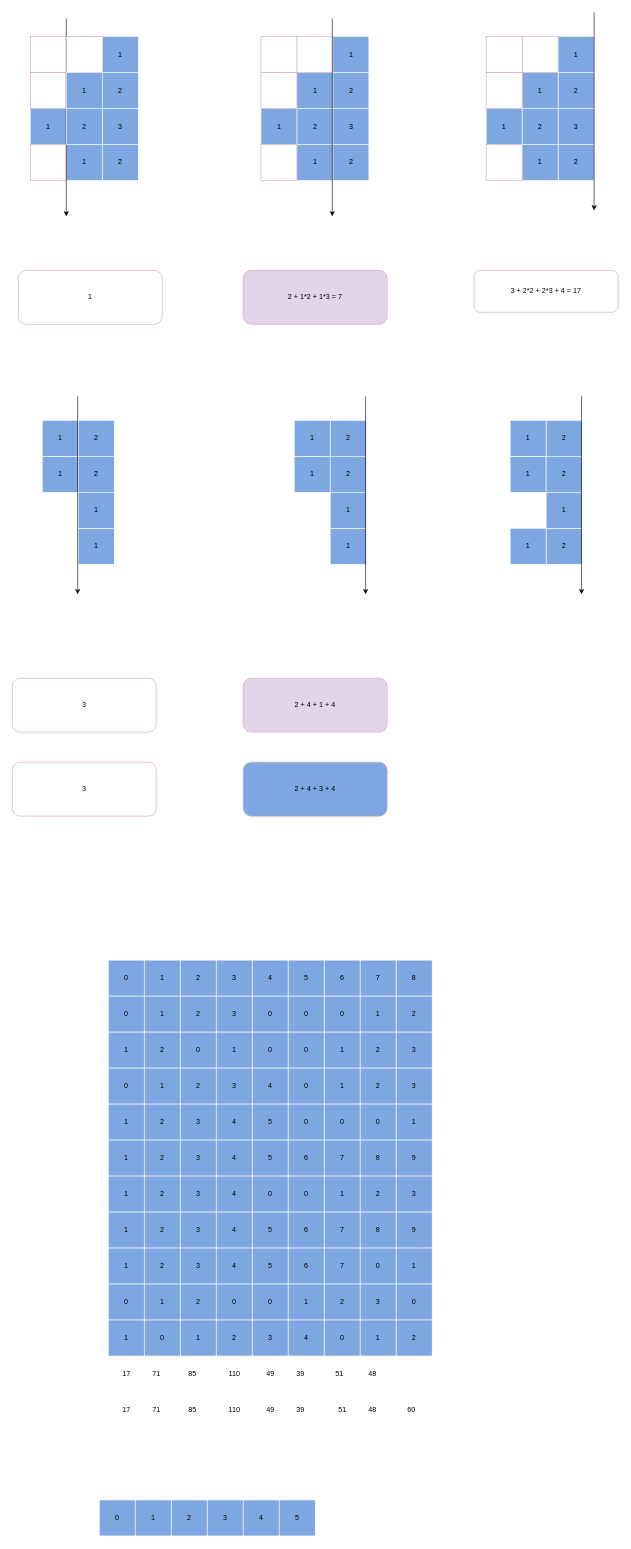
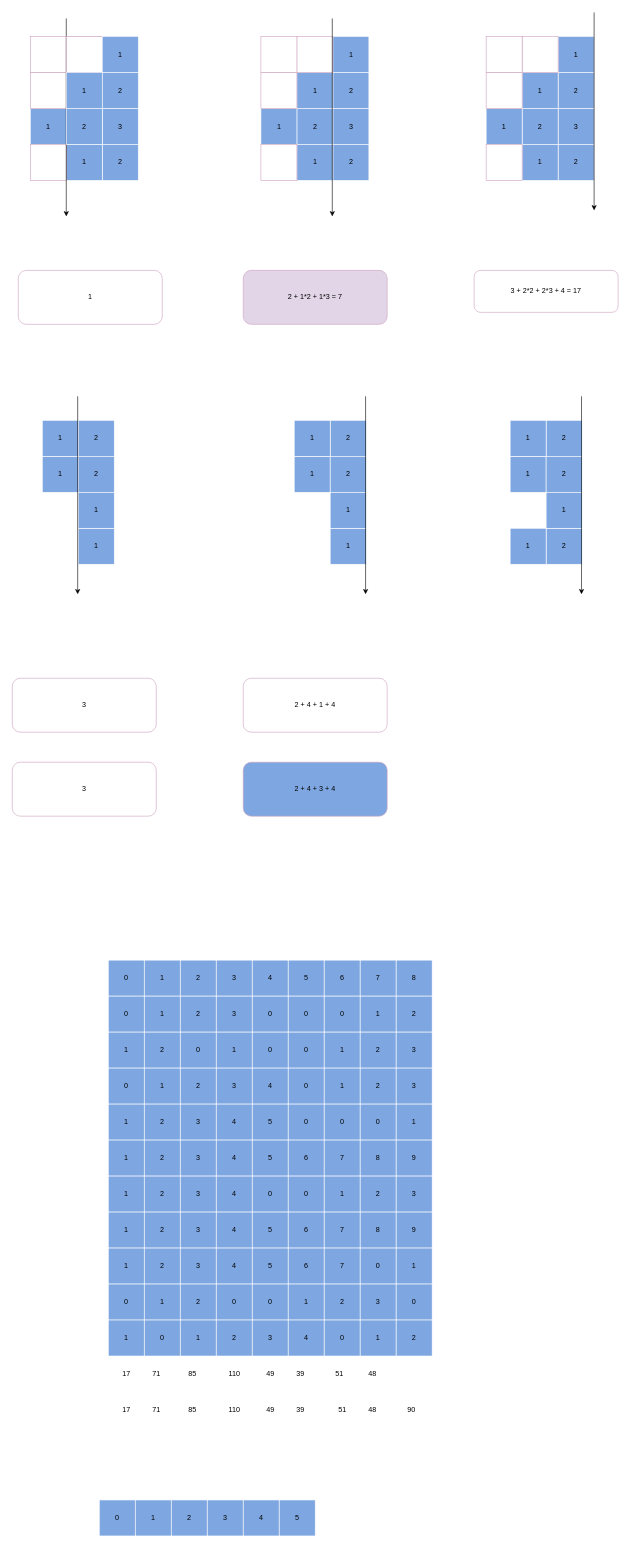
node "2 + 4 + 1 + 4": fillcolor #e1d5e7 -> #ffffff
node "60": label "60" -> "90"
